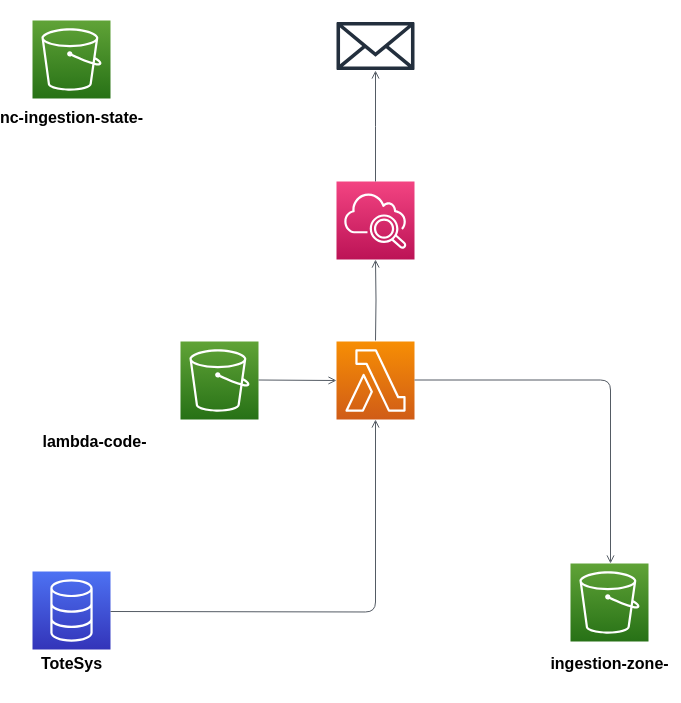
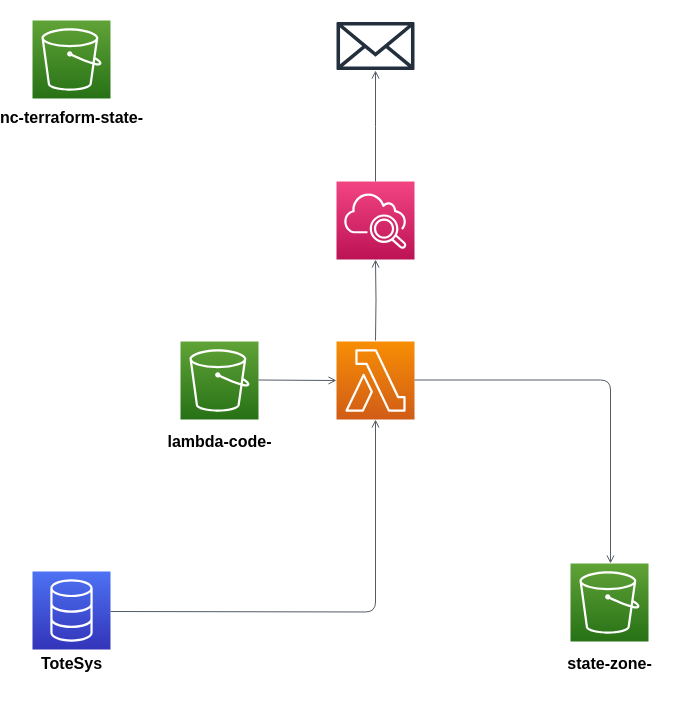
node "nc-ingestion-state-": label "nc-ingestion-state-" -> "nc-terraform-state-"
node "lambda-code-": moved (95, 440) -> (220, 440)
node "ingestion-zone-": label "ingestion-zone-" -> "state-zone-"
